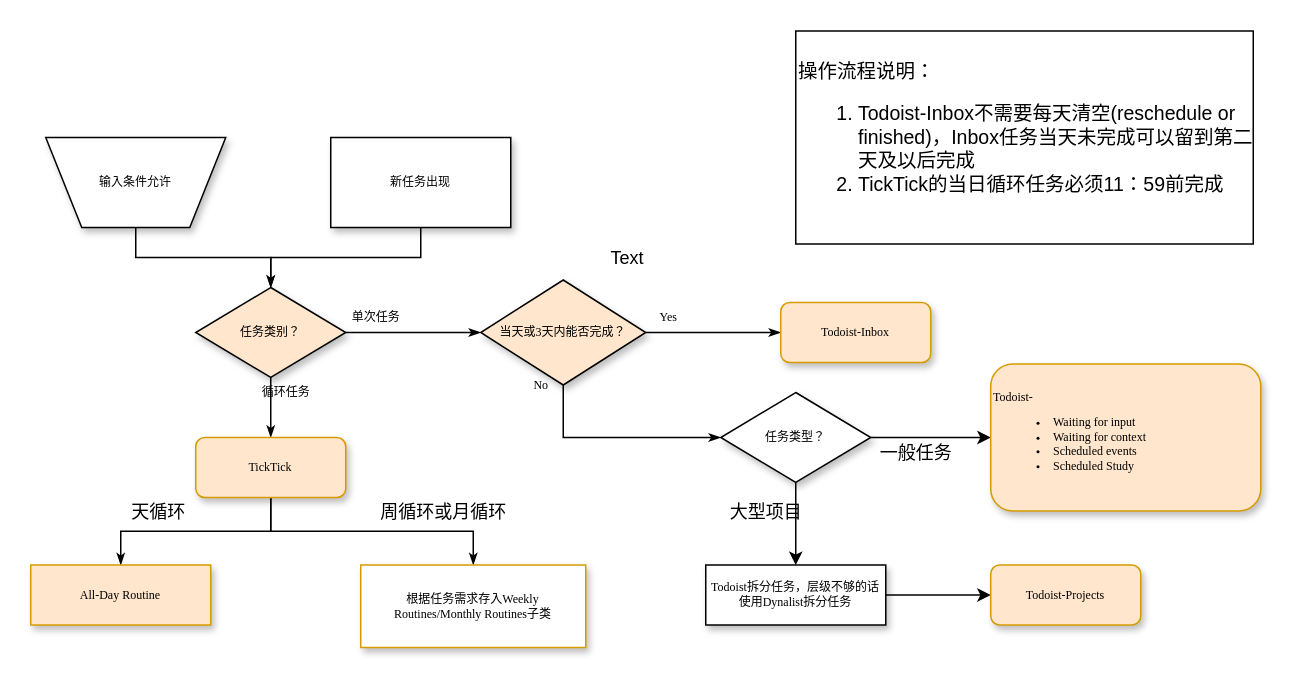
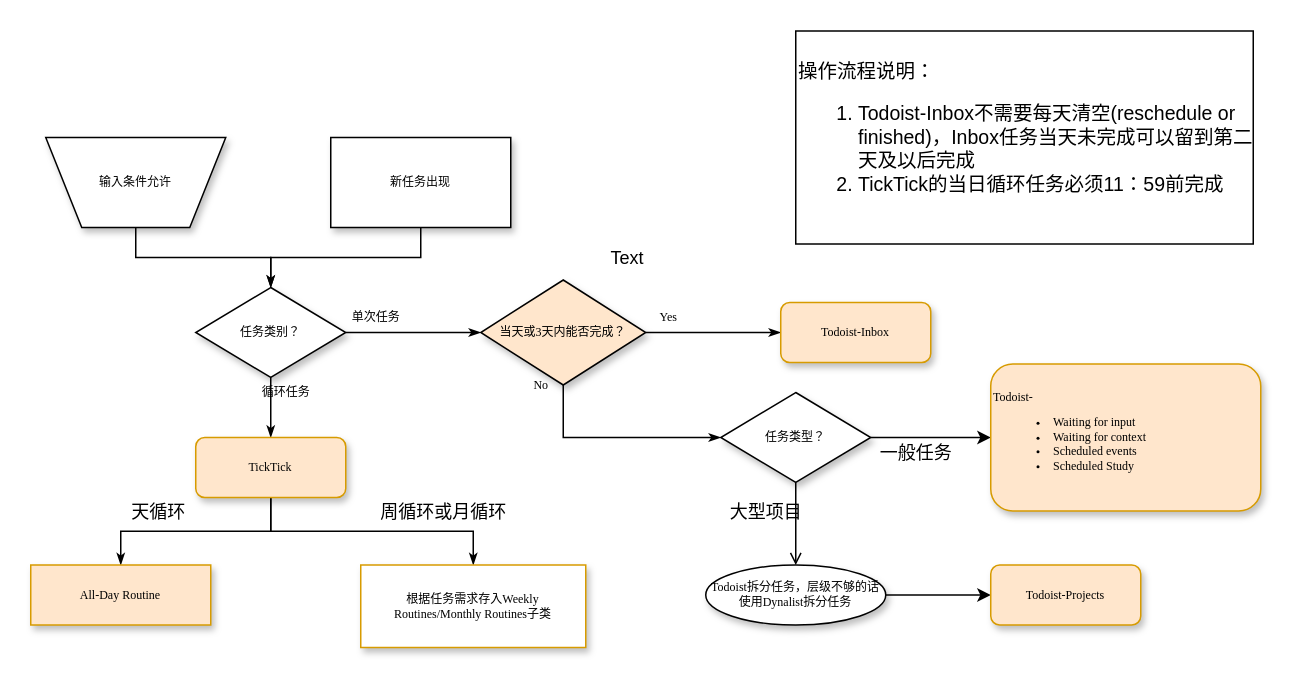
node "任务类别？": fillcolor #ffe6cc -> #ffffff
edge "任务类型？" -> "Todoist拆分任务，层级不够的话使用Dynalist拆分任务": arrowhead classic -> open
node "Todoist拆分任务，层级不够的话使用Dynalist拆分任务": shape rectangle -> ellipse
